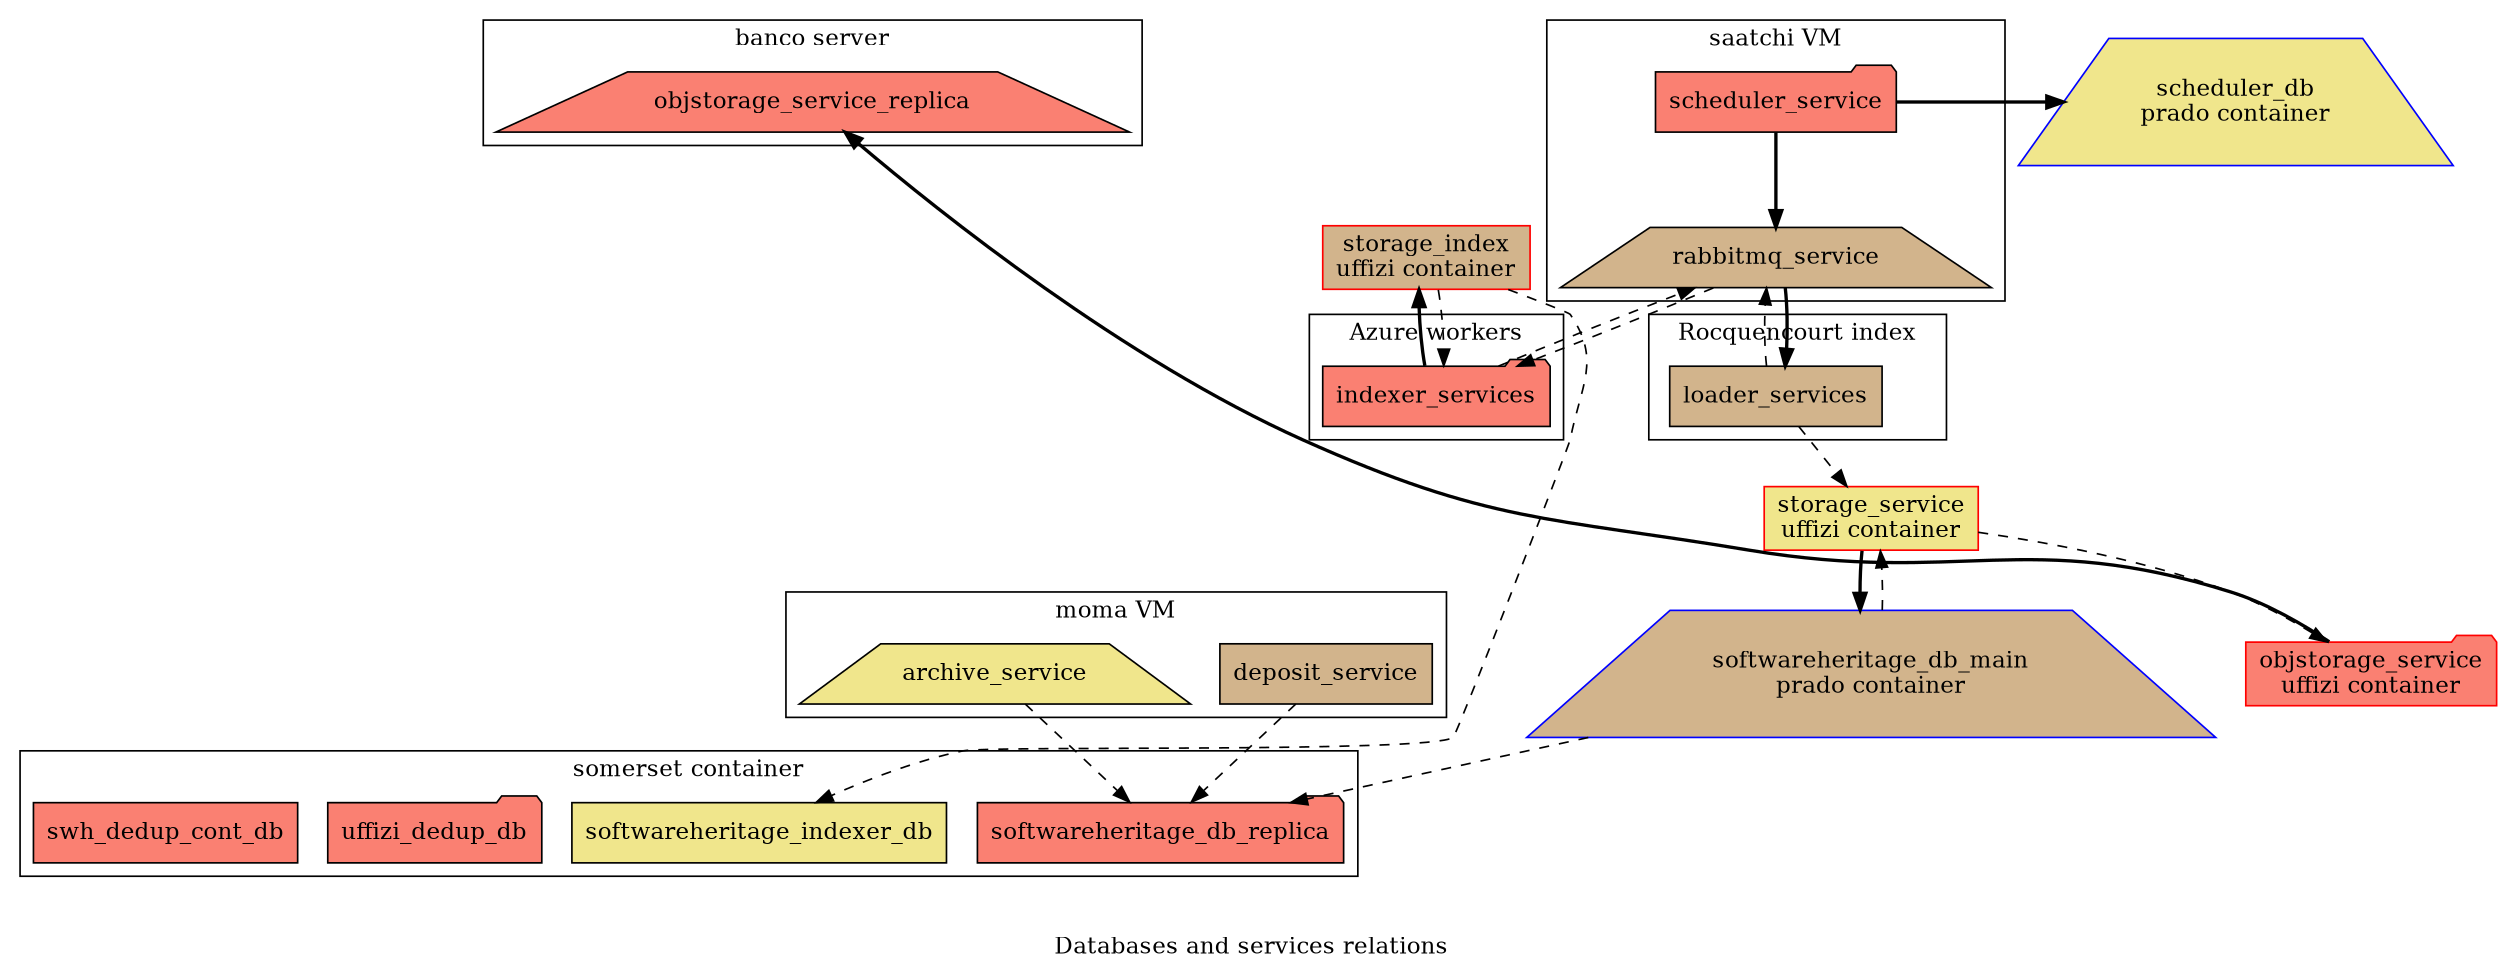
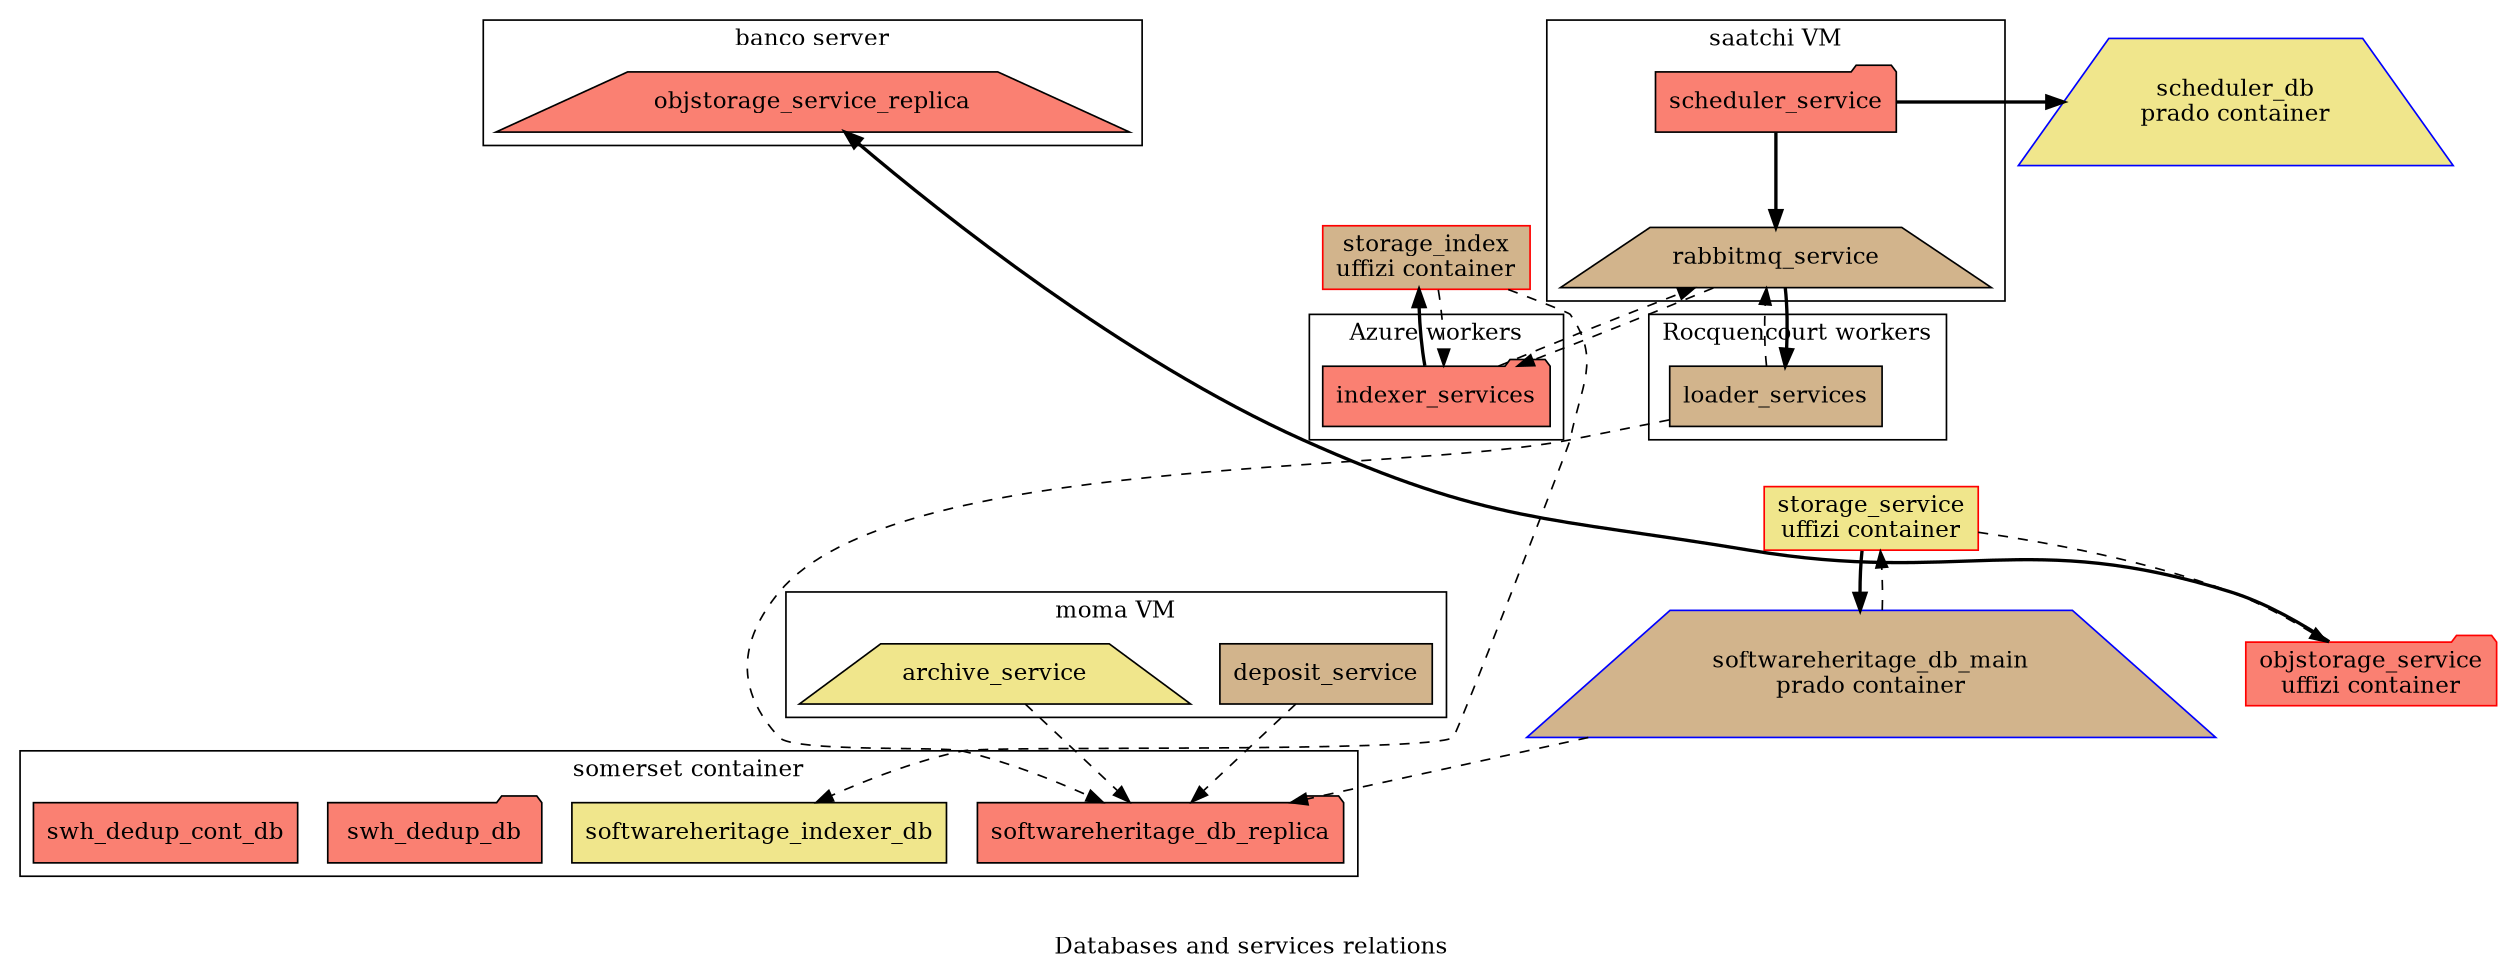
cluster "Rocquencourt index": label "Rocquencourt index" -> "Rocquencourt workers"
edge "loader_services" -> "storage_service uffizi container": now "loader_services" -> "softwareheritage_db_replica"
node "uffizi_dedup_db": label "uffizi_dedup_db" -> "swh_dedup_db"
